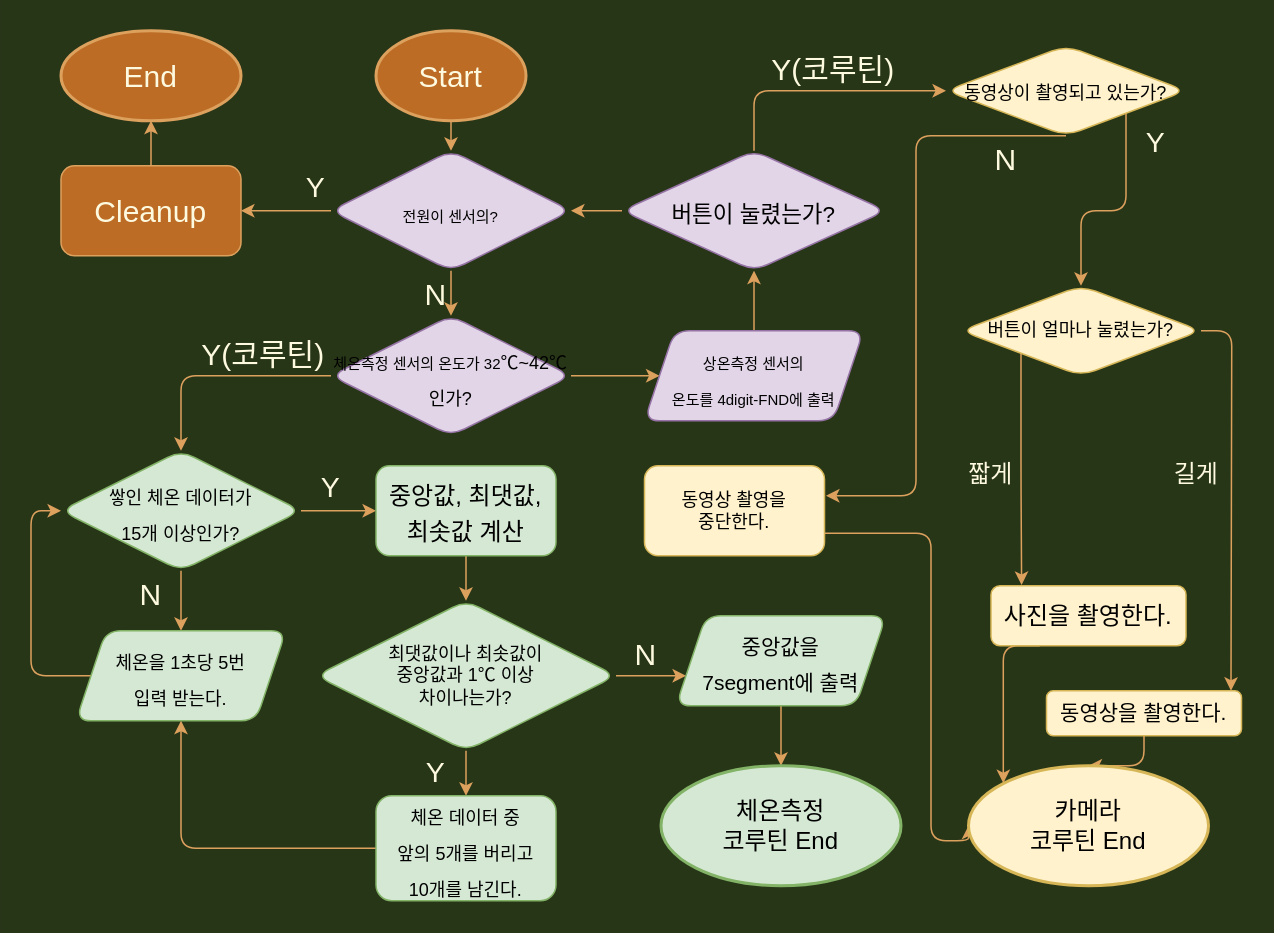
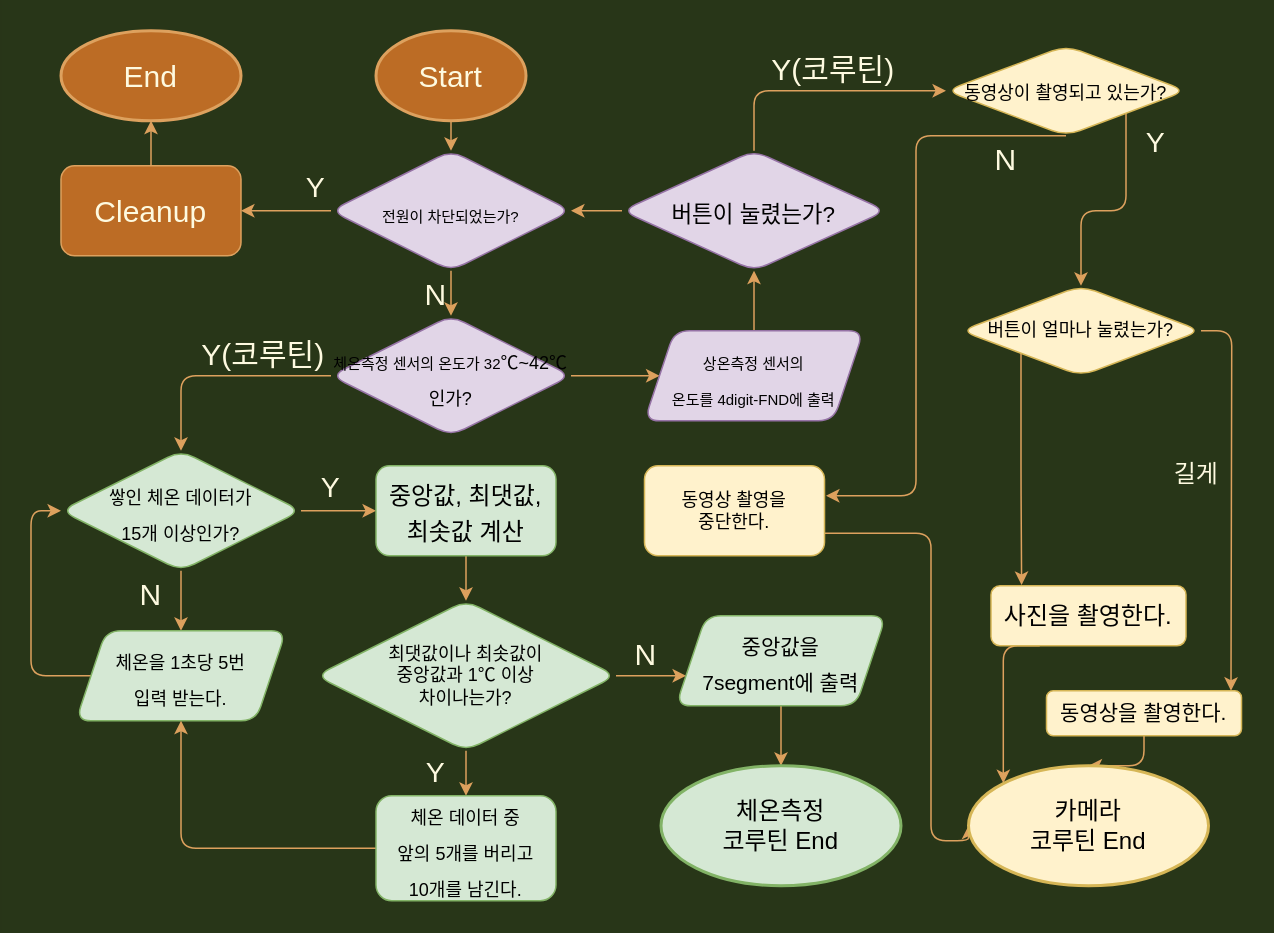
node "전원이 센서의?": label "전원이 센서의?" -> "전원이 차단되었는가?"
node "짧게": removed
